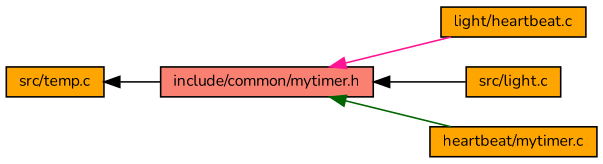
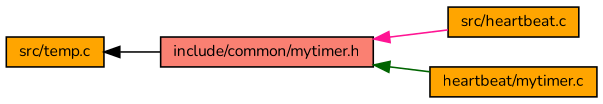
node "light/heartbeat.c": label "light/heartbeat.c" -> "src/heartbeat.c"
node "src/light.c": removed
